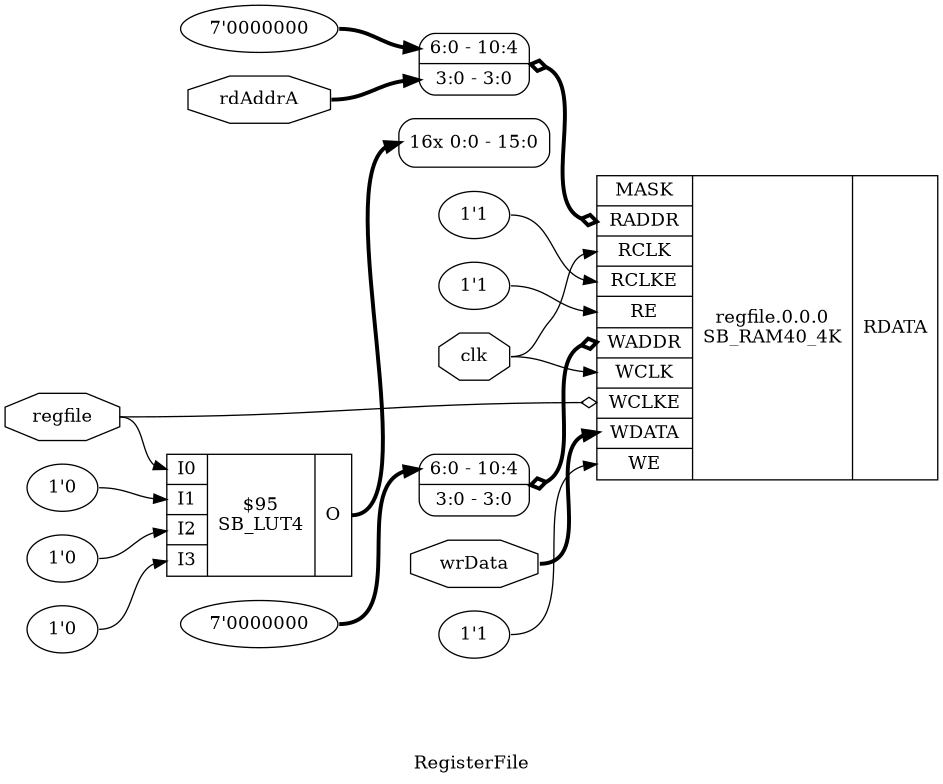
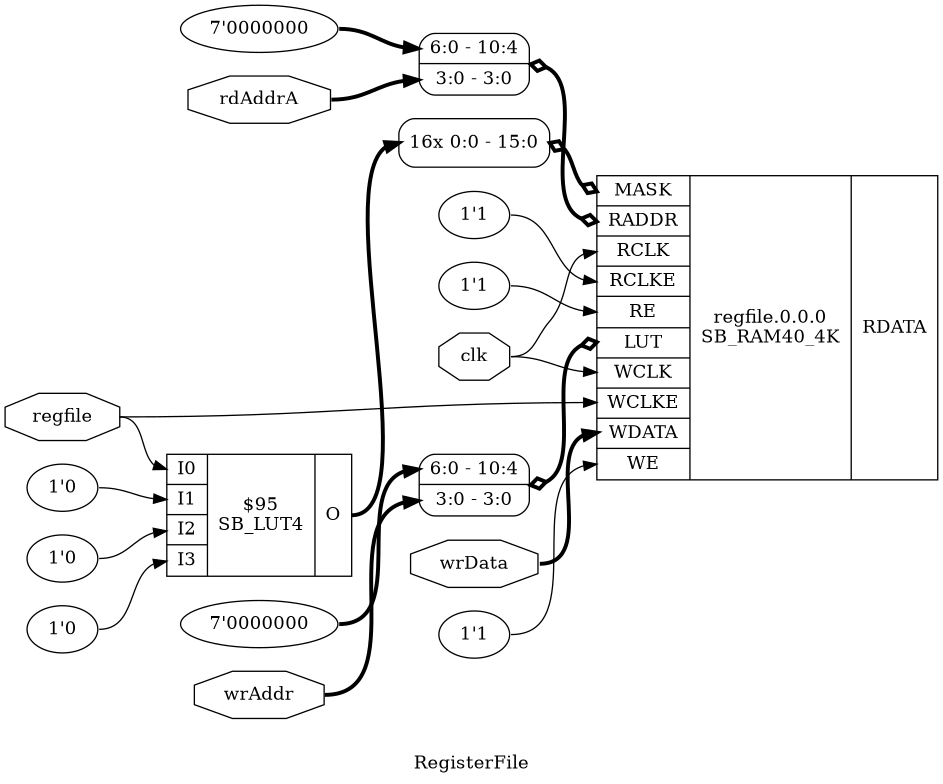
edge "16x 0:0 - 15:0" -- "MASK": added
node "MASK": text "WADDR" -> "LUT"
edge "regfile" -> "MASK": arrowhead odiamond -> normal
node "wrAddr": added
